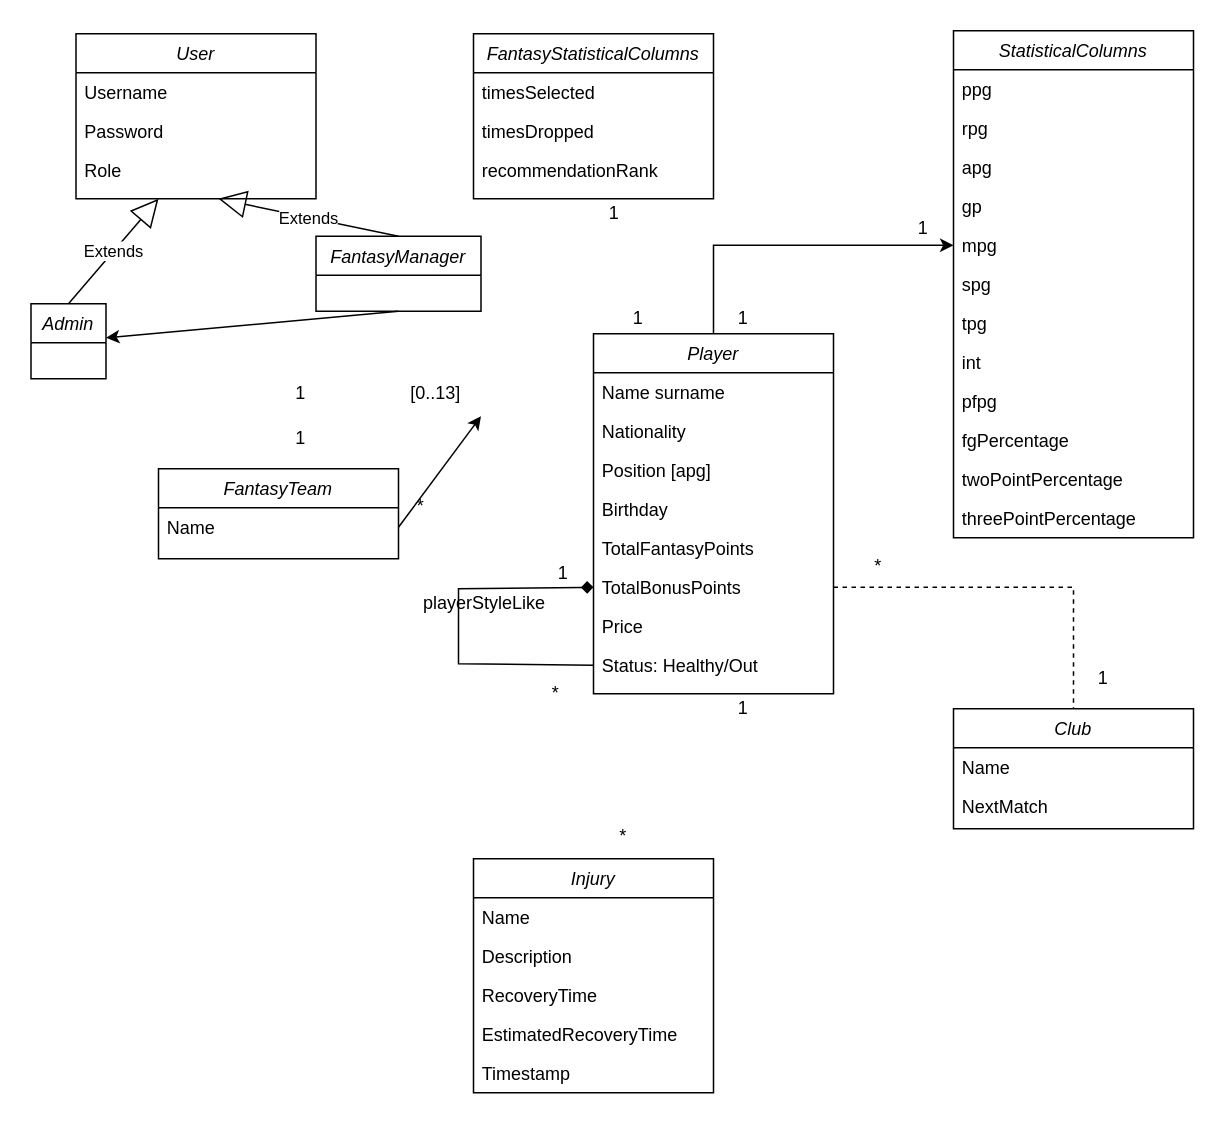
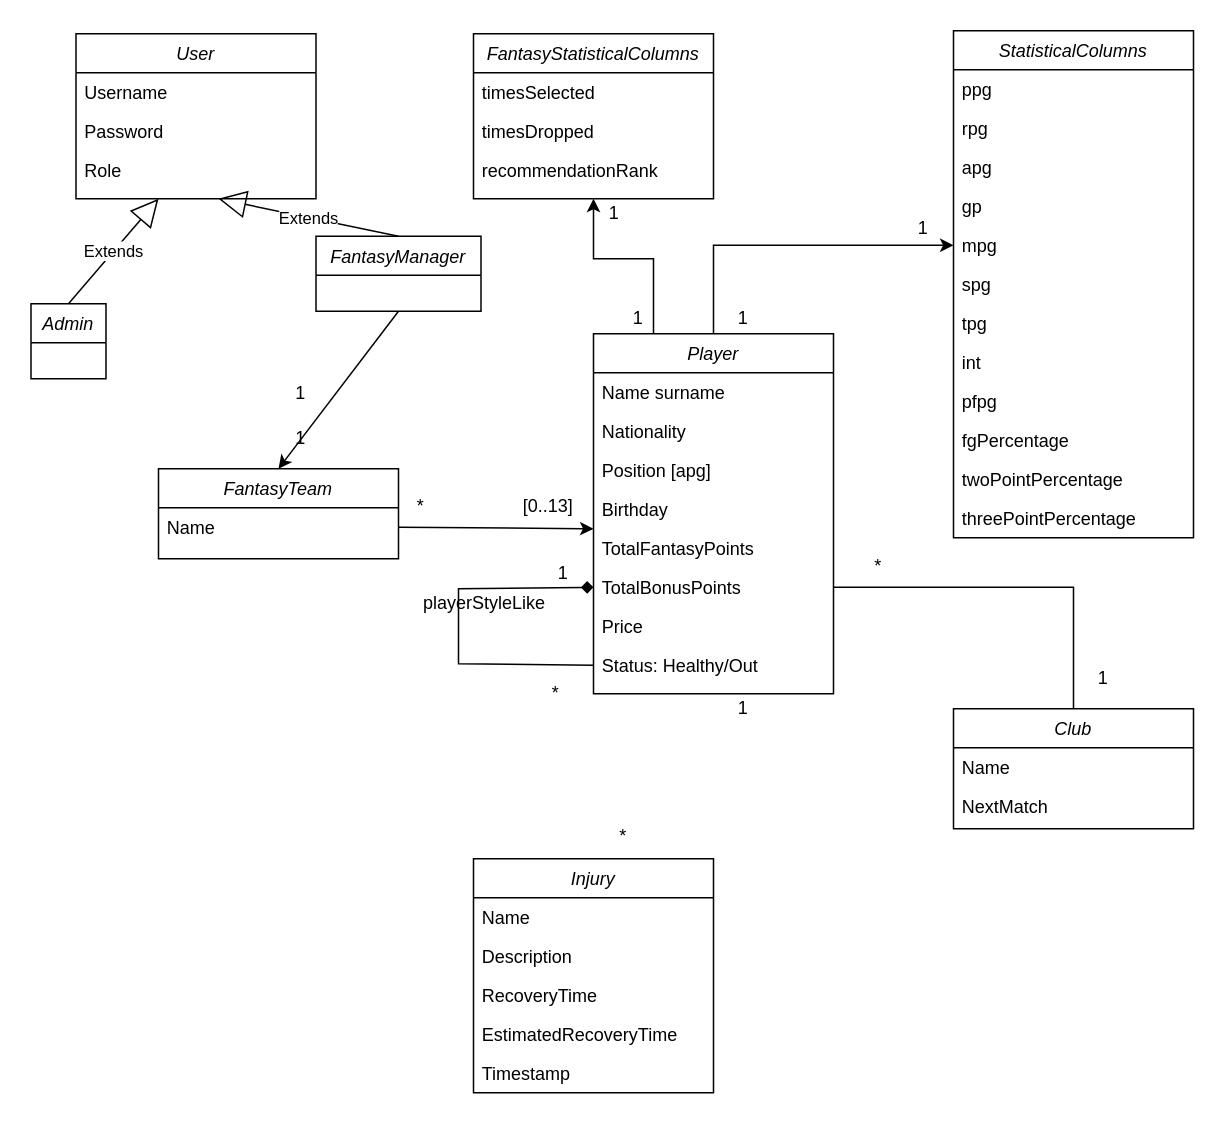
edge "Player" -> "FantasyStatisticalColumns": added
edge "FantasyManager" -> "Admin": now "FantasyManager" -> "FantasyTeam"
node "[0..13]": moved (436, 394) -> (548, 506)
edge "TotalBonusPoints" -- "Club": style dashed -> solid
